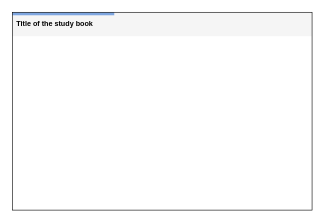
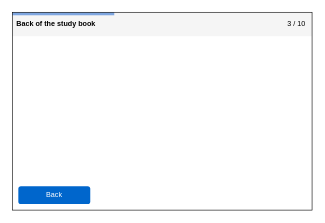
node "Title of the study book": label "Title of the study book" -> "Back of the study book"
node "3 / 10": added
node "Back": added
